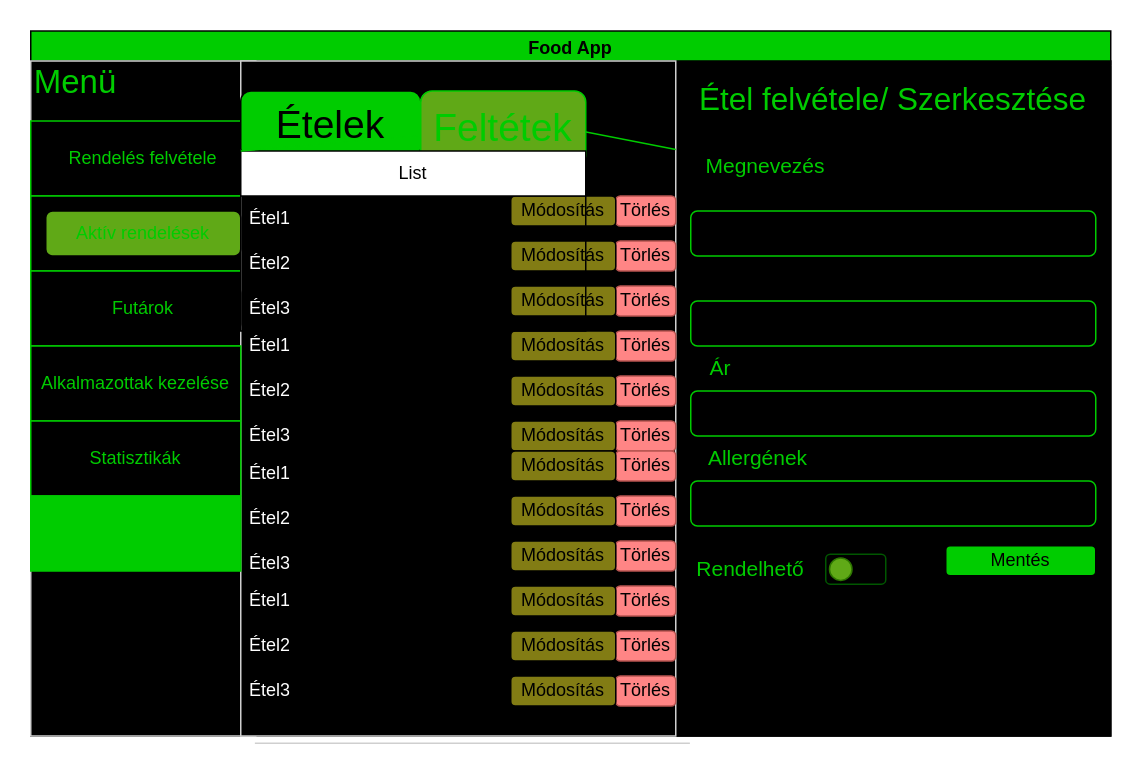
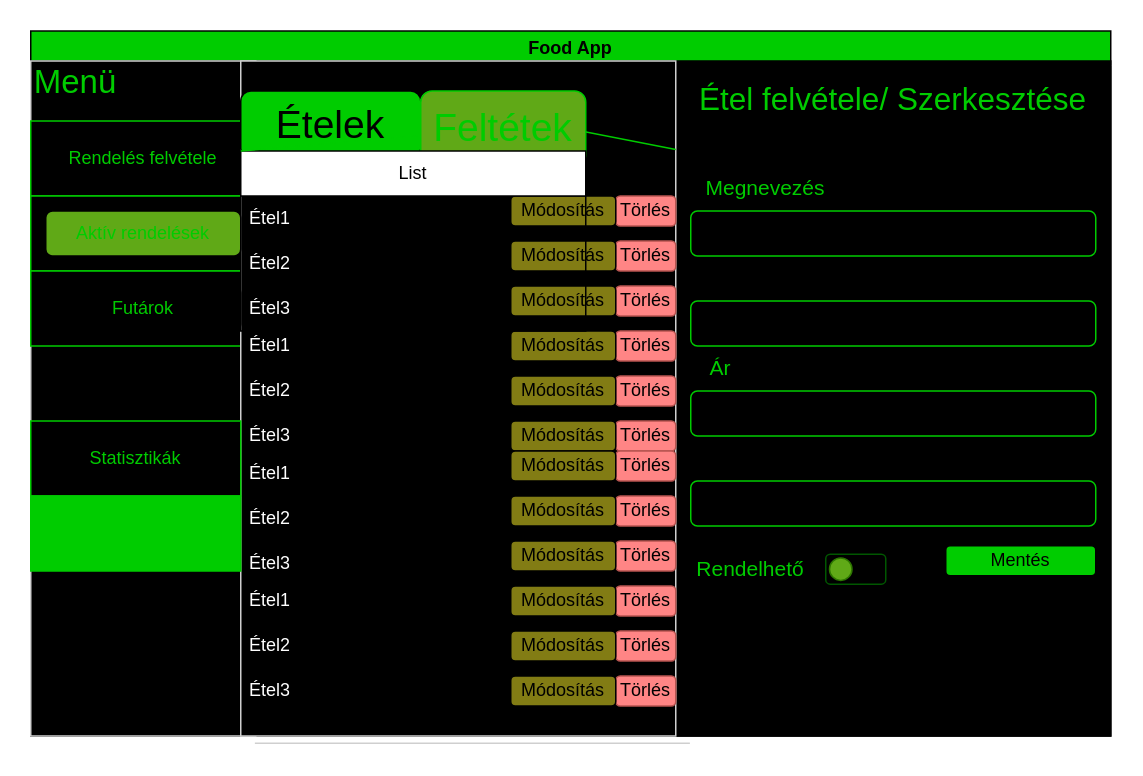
node "Megnevezés": moved (766, 166) -> (766, 188)
node "Alkalmazottak kezelése": removed
node "Allergének": removed
